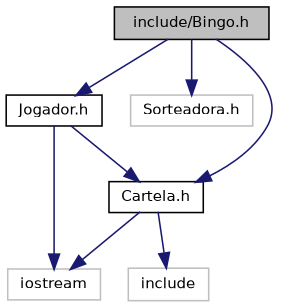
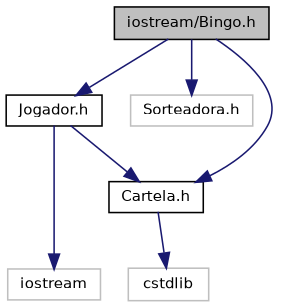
node "include/Bingo.h": label "include/Bingo.h" -> "iostream/Bingo.h"
edge "Cartela.h" -> "iostream": removed
node "include": label "include" -> "cstdlib"
